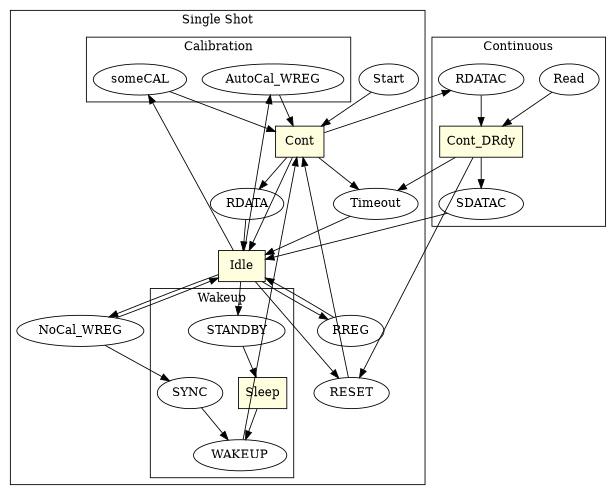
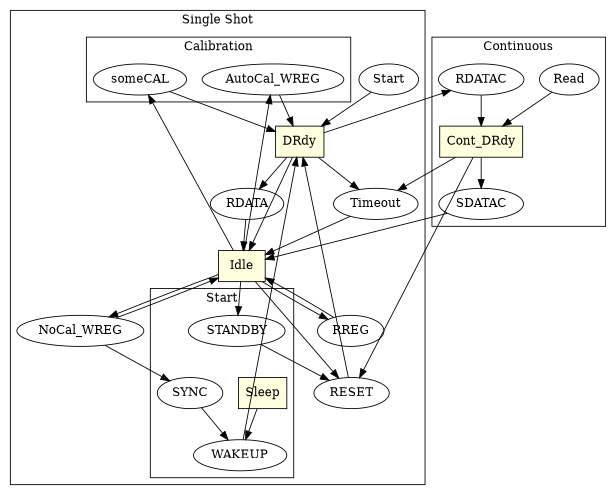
node "Cont": label "Cont" -> "DRdy"
cluster "Wakeup": label "Wakeup" -> "Start"
edge "STANDBY" -> "Sleep": now "STANDBY" -> "RESET"
